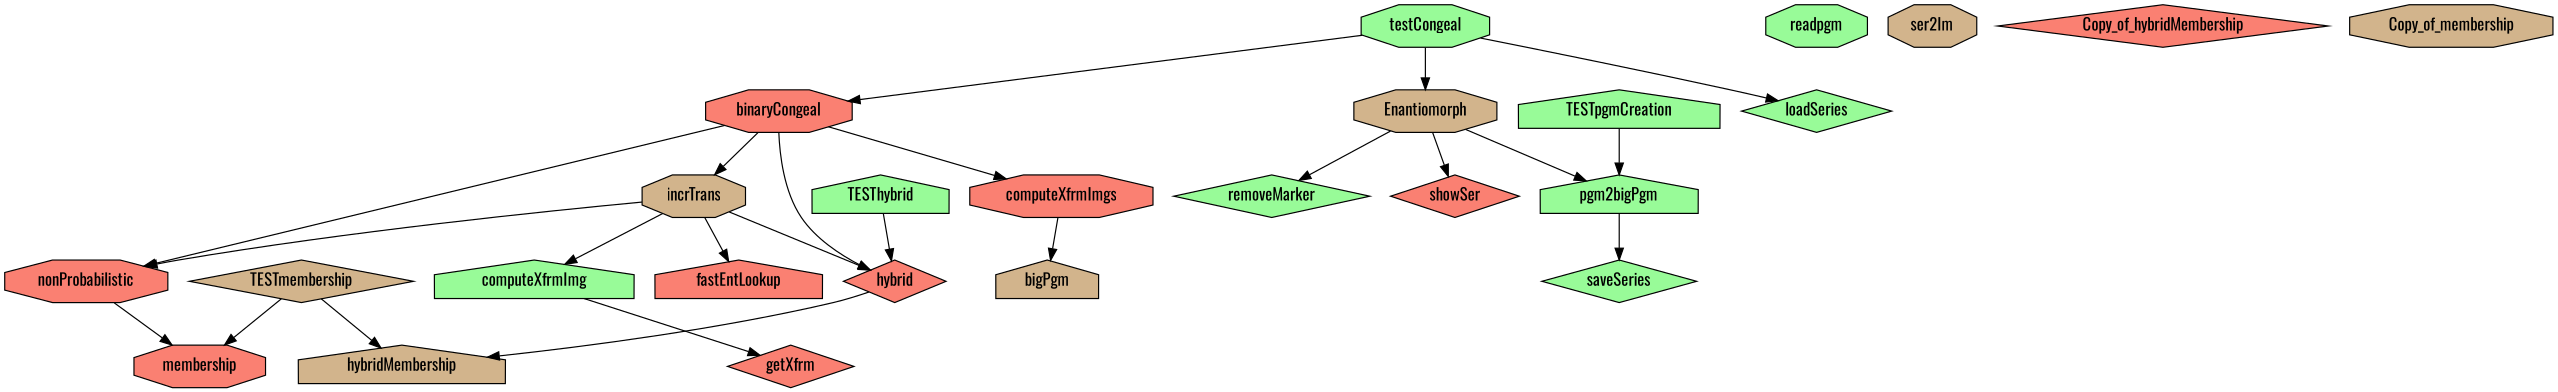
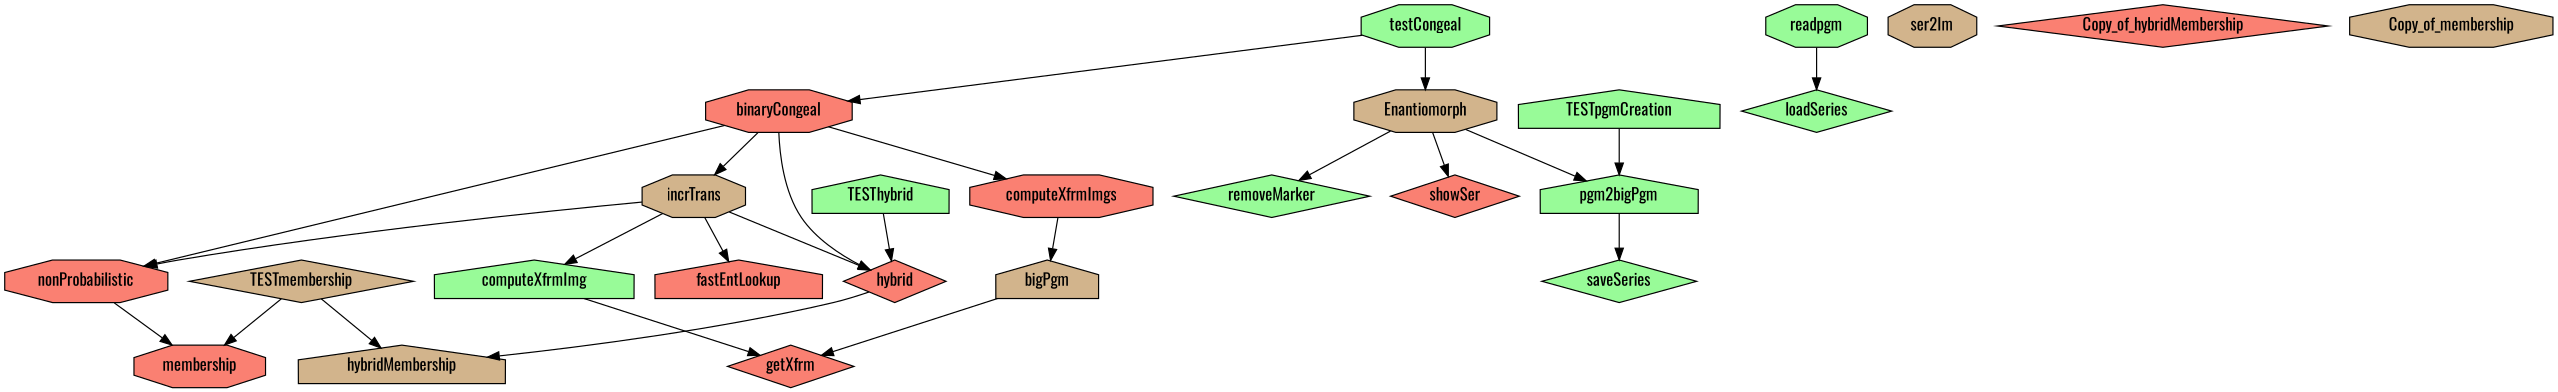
edge "testCongeal" -> "loadSeries": now "readpgm" -> "loadSeries"
edge "bigPgm" -> "getXfrm": added
